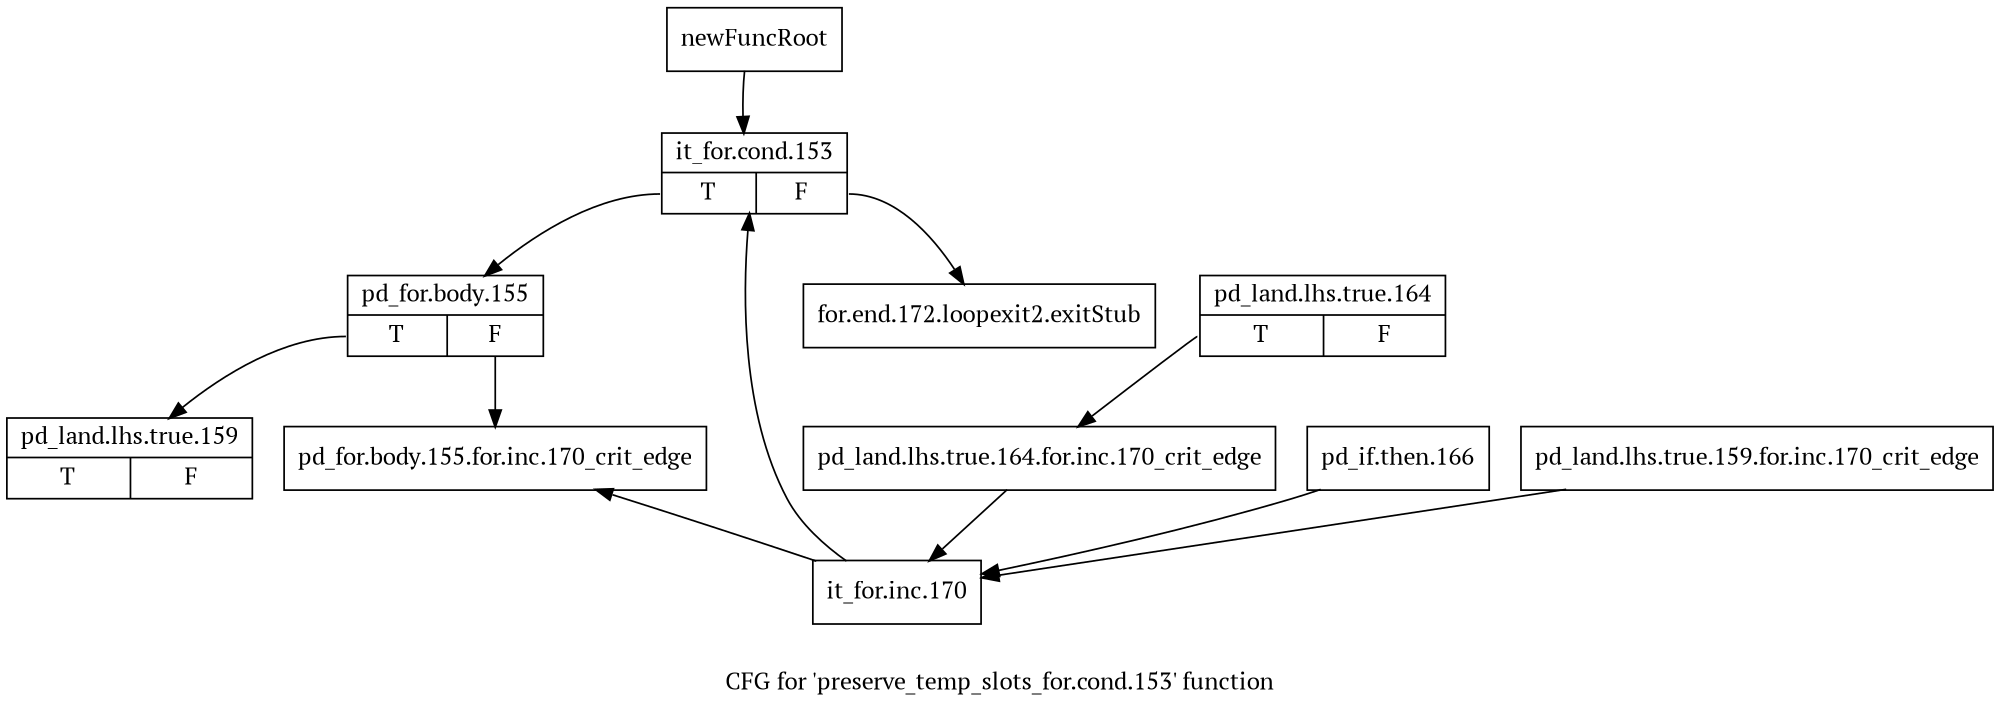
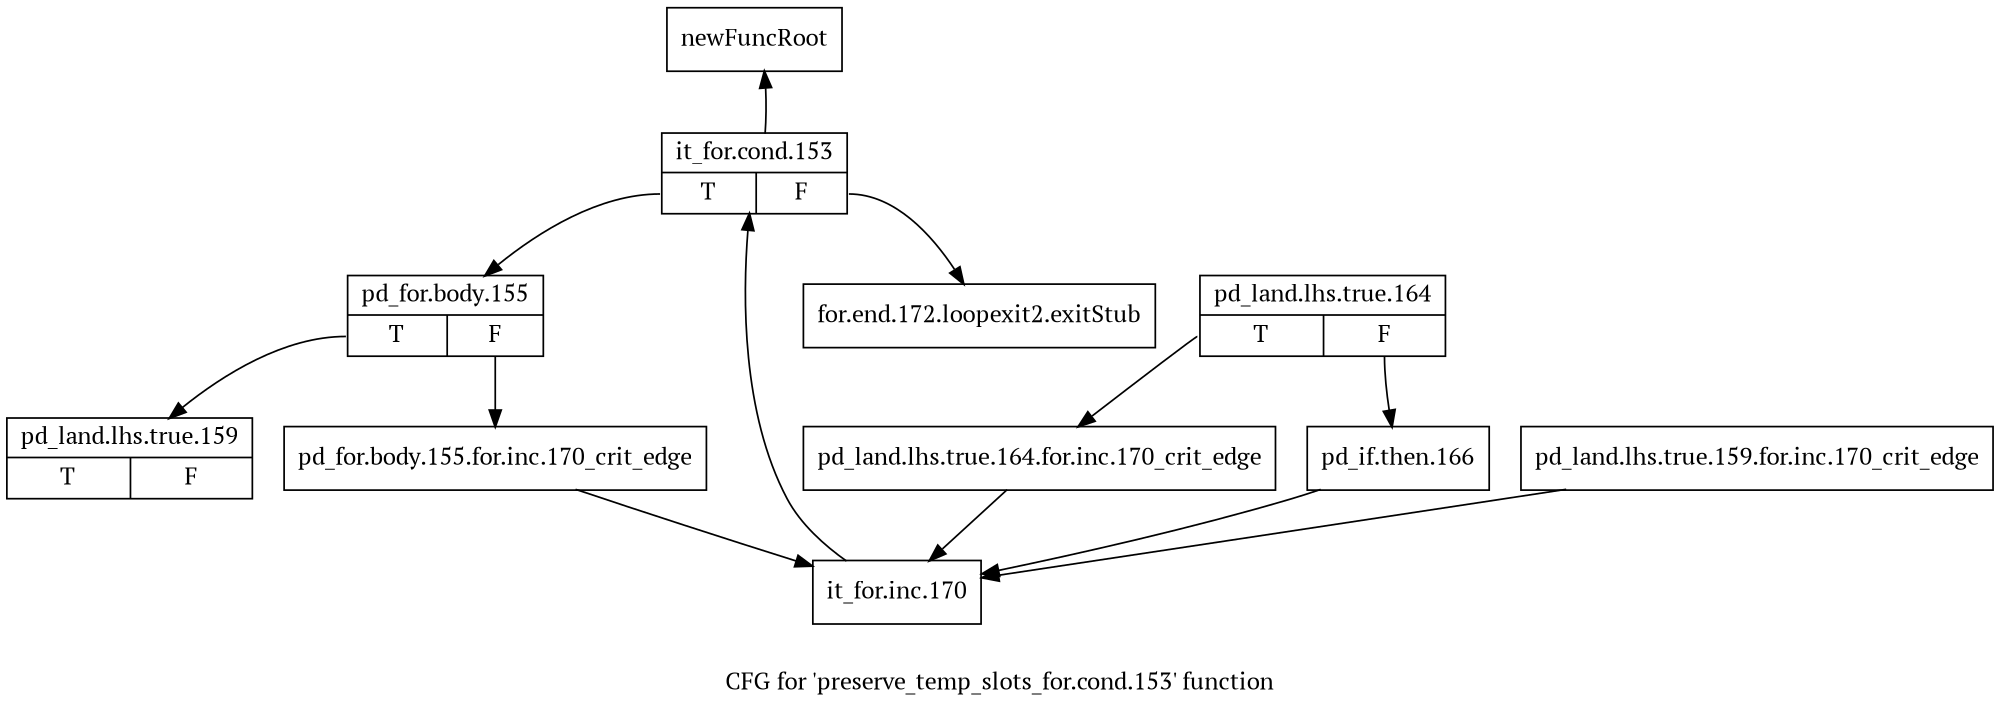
edge "newFuncRoot" -> "it_for.cond.153": reversed
edge "pd_land.lhs.true.164" -> "pd_if.then.166": added
edge "it_for.inc.170" -> "pd_for.body.155.for.inc.170_crit_edge": reversed
